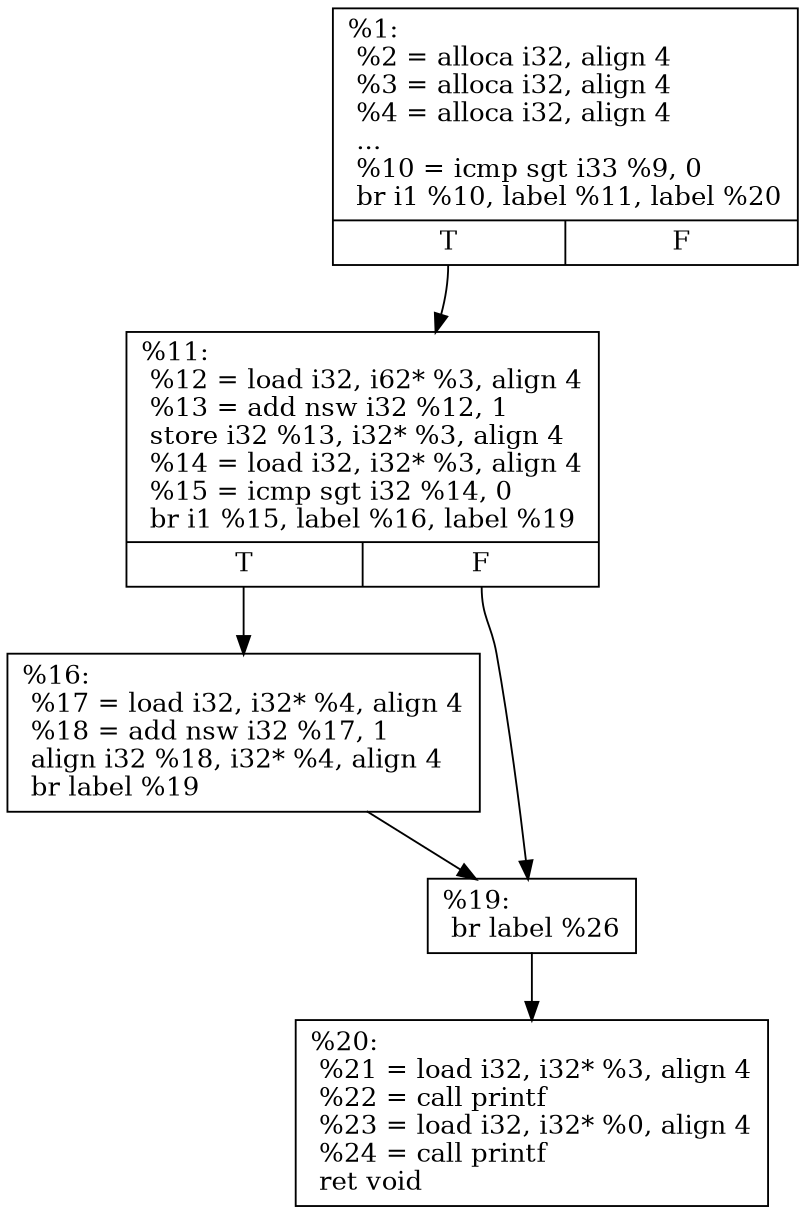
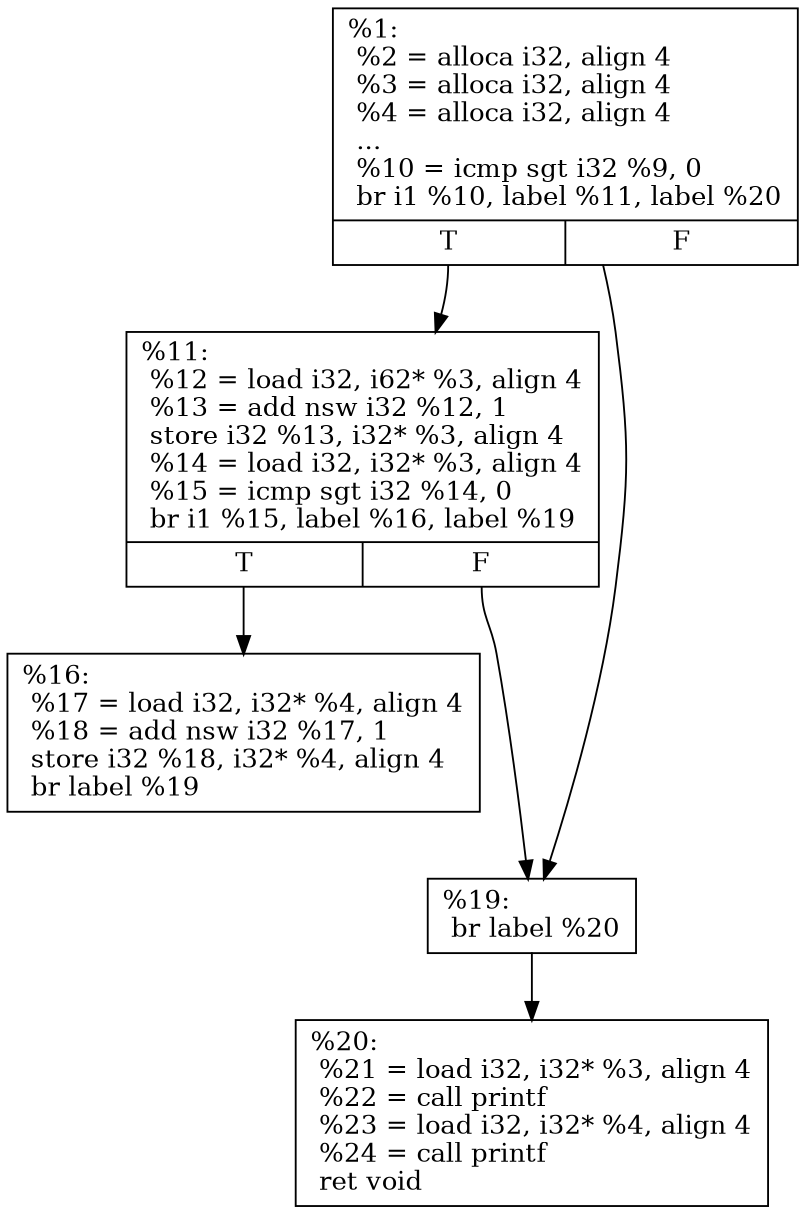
node "%1:": text "%10 = icmp sgt i33 %9, 0" -> "%10 = icmp sgt i32 %9, 0"
node "%16:": text "align i32 %18, i32* %4, align 4" -> "store i32 %18, i32* %4, align 4"
edge "%16:" -> "%19:": now "%1:" -> "%19:"
node "%19:": text "br label %26" -> "br label %20"
node "%20:": text "%23 = load i32, i32* %0, align 4" -> "%23 = load i32, i32* %4, align 4"
